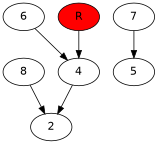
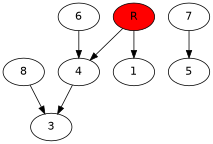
node "1": added
node "2": label "2" -> "3"
